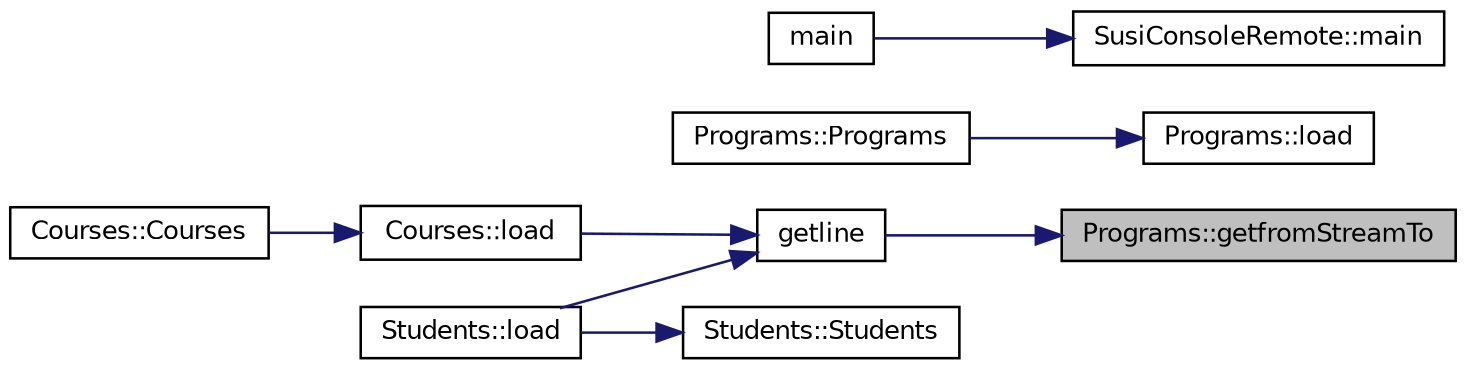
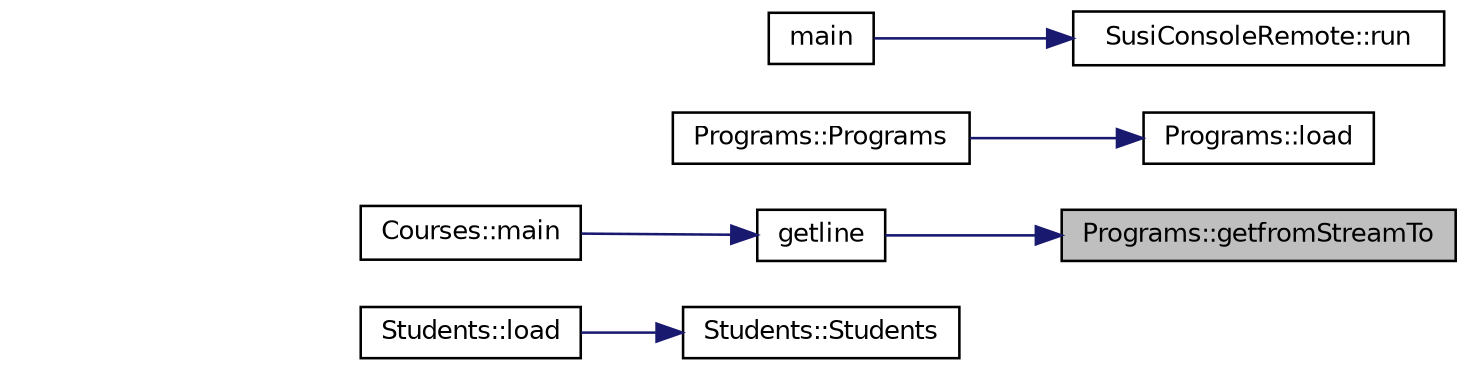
node "SusiConsoleRemote::main": label "SusiConsoleRemote::main" -> "SusiConsoleRemote::run"
node "Courses::Courses": removed
node "Courses::load": label "Courses::load" -> "Courses::main"
edge "Students::load" -> "getline": removed
